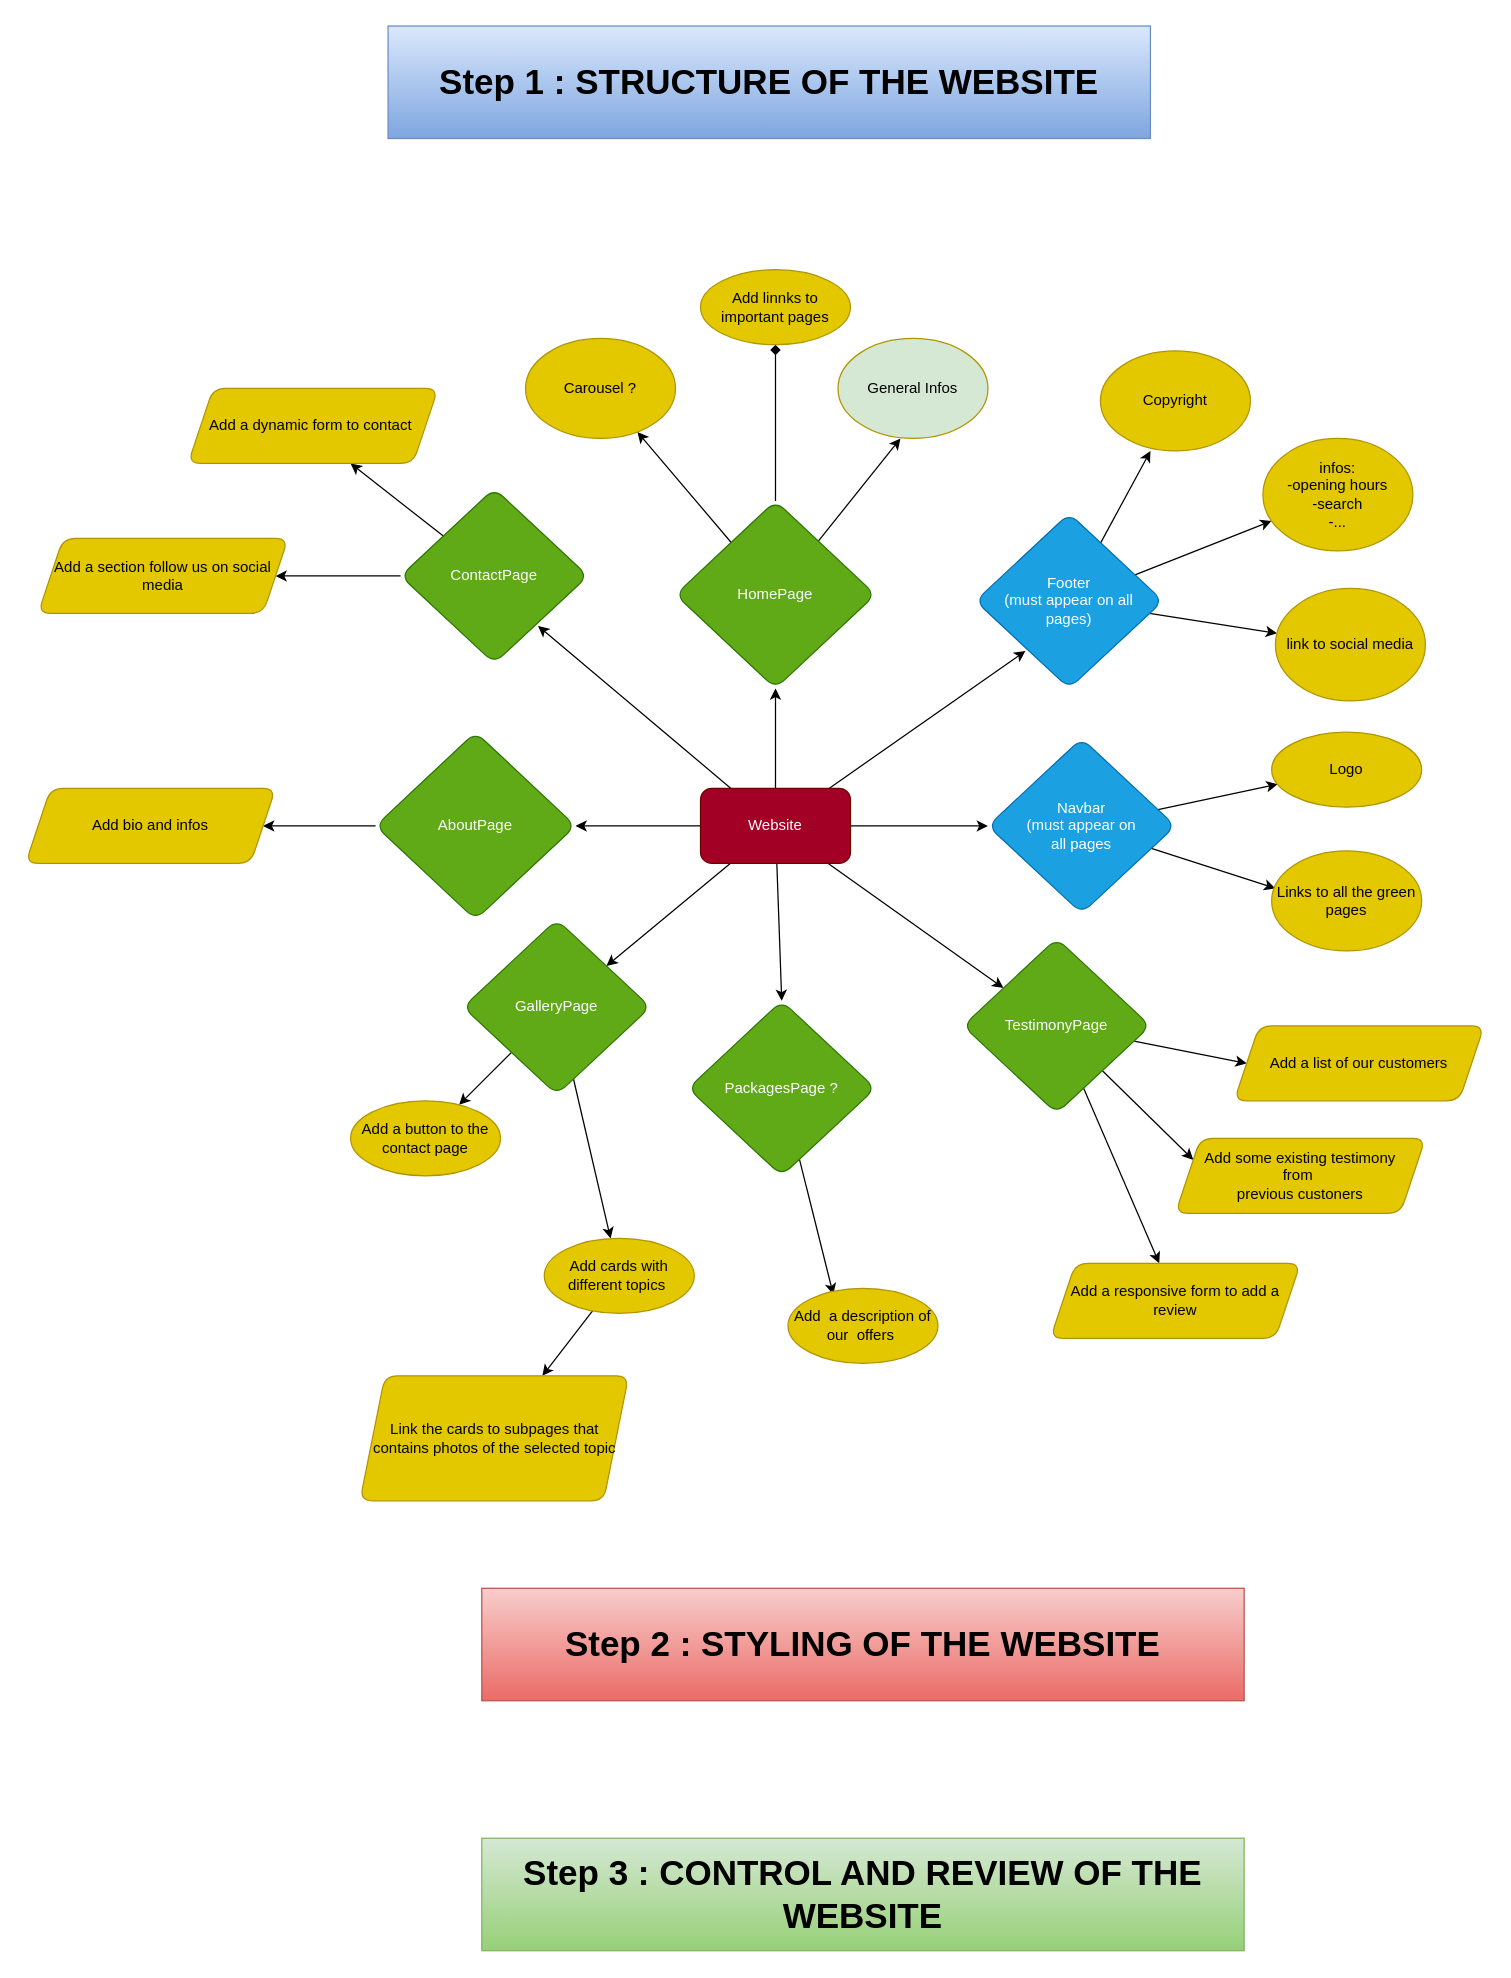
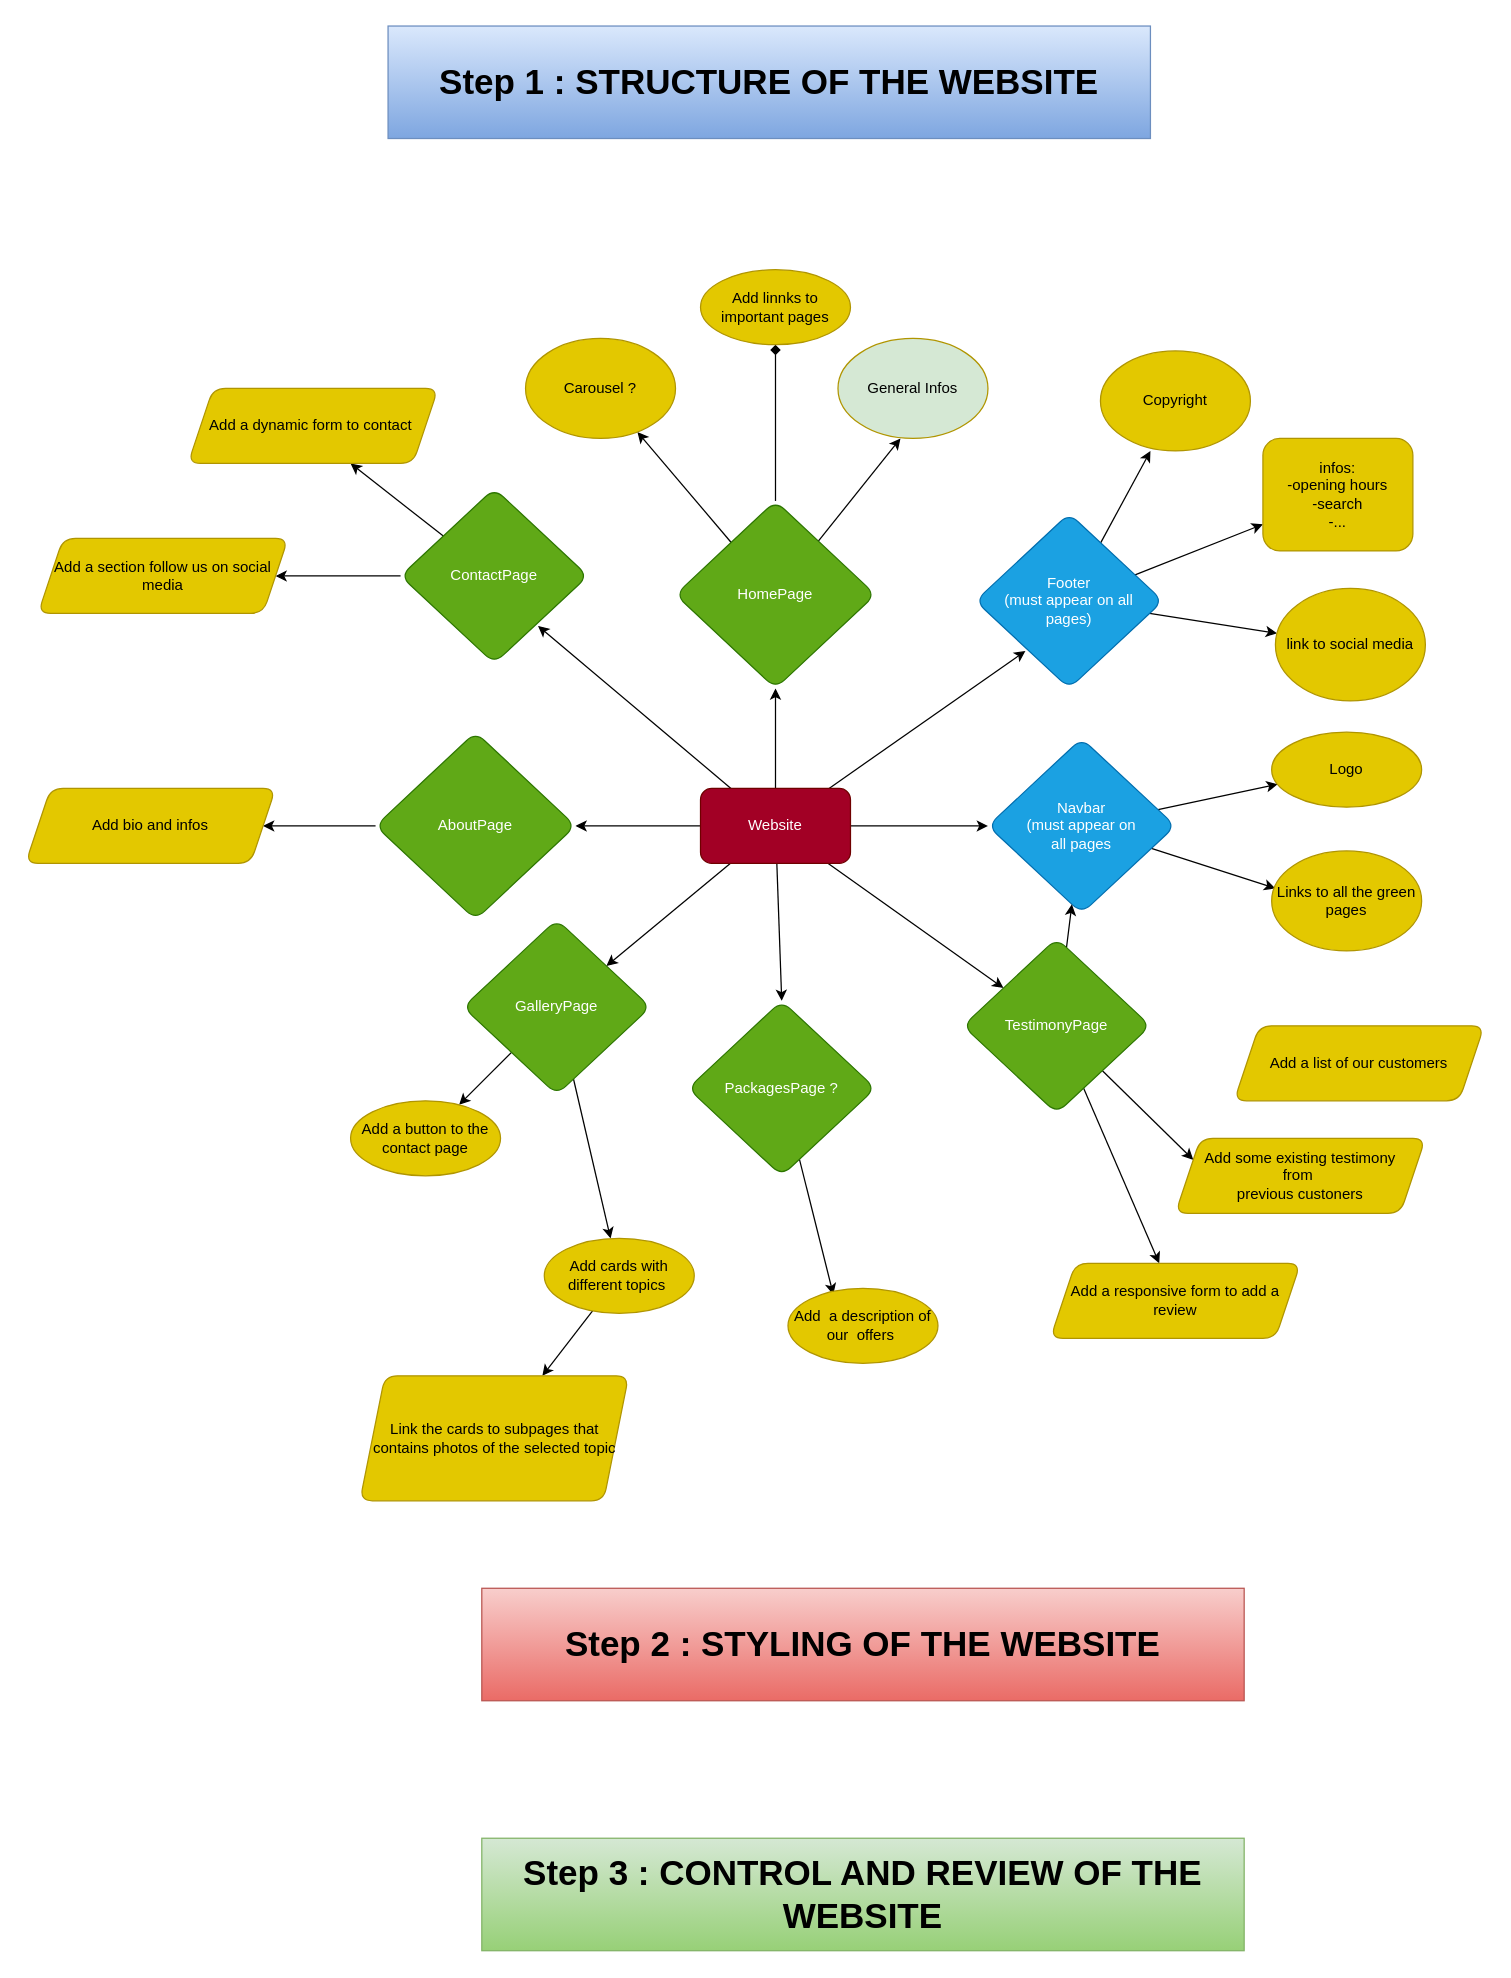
node "infos: -opening hours -search -...": shape ellipse -> rounded rectangle
edge "TestimonyPage" -> "Add a list of our customers": now "TestimonyPage" -> "Navbar (must appear on all pages"
